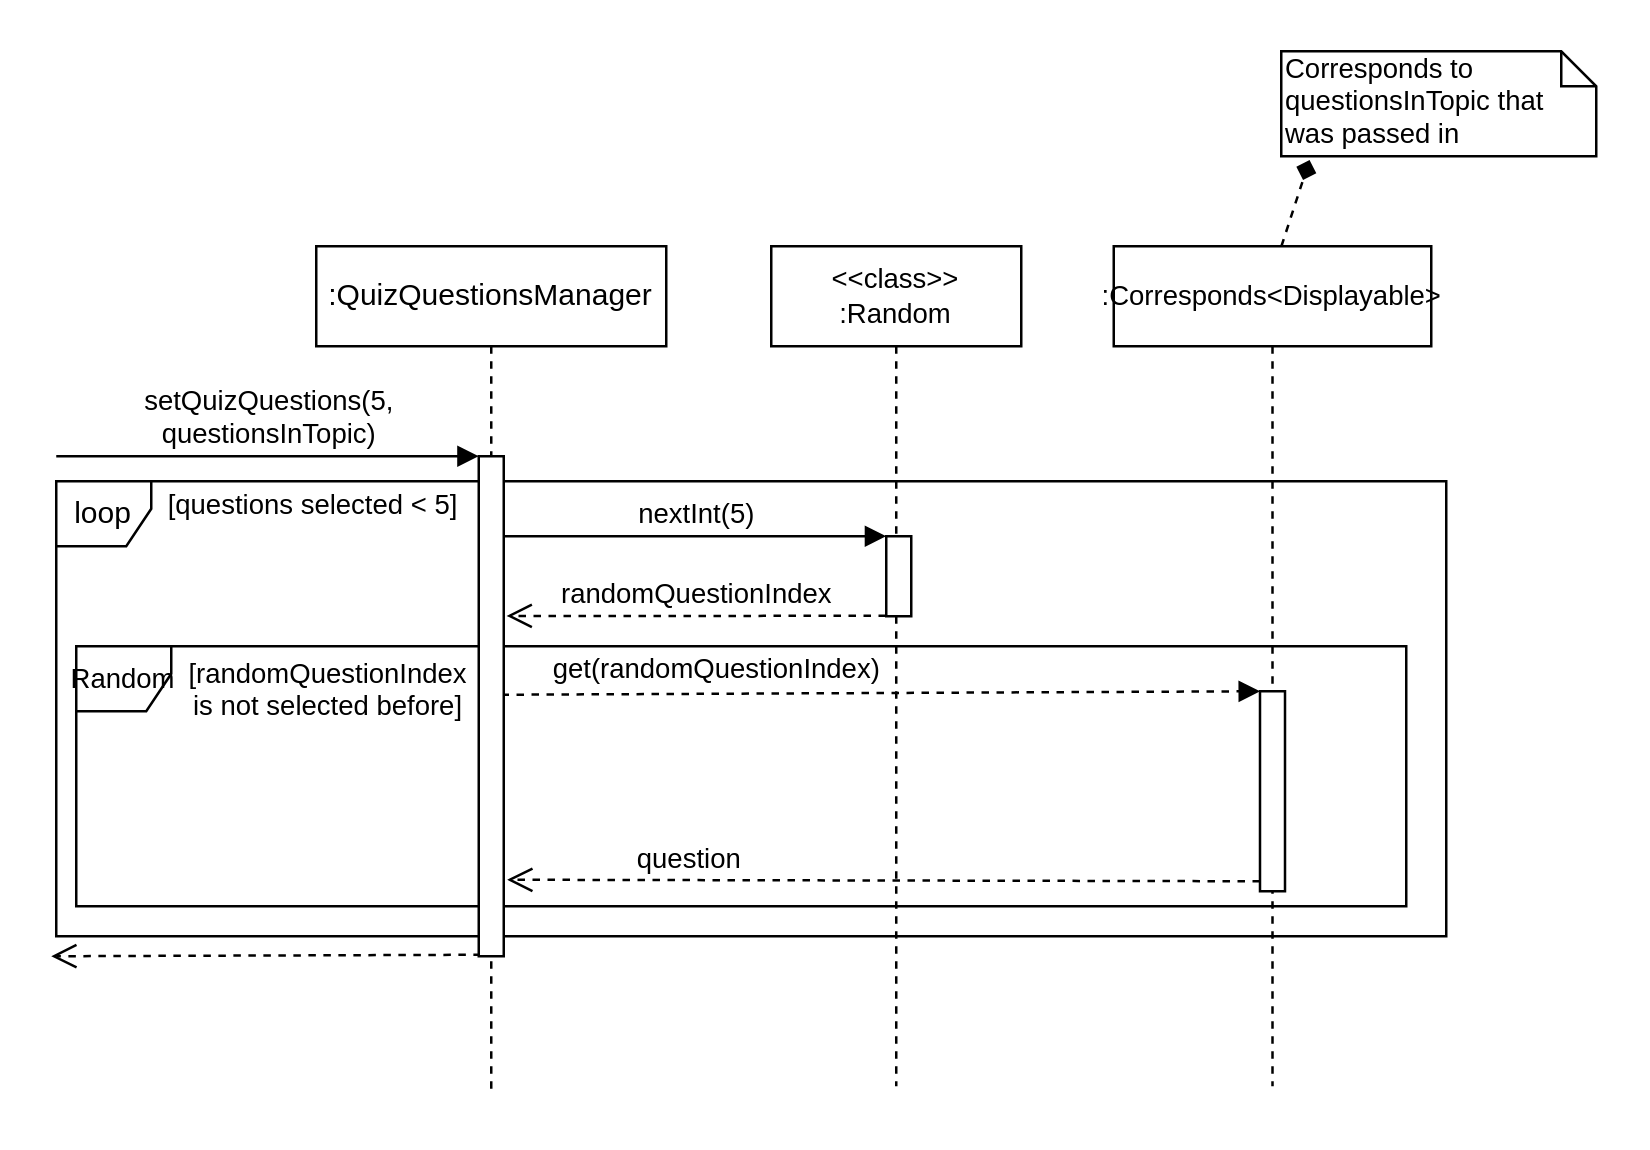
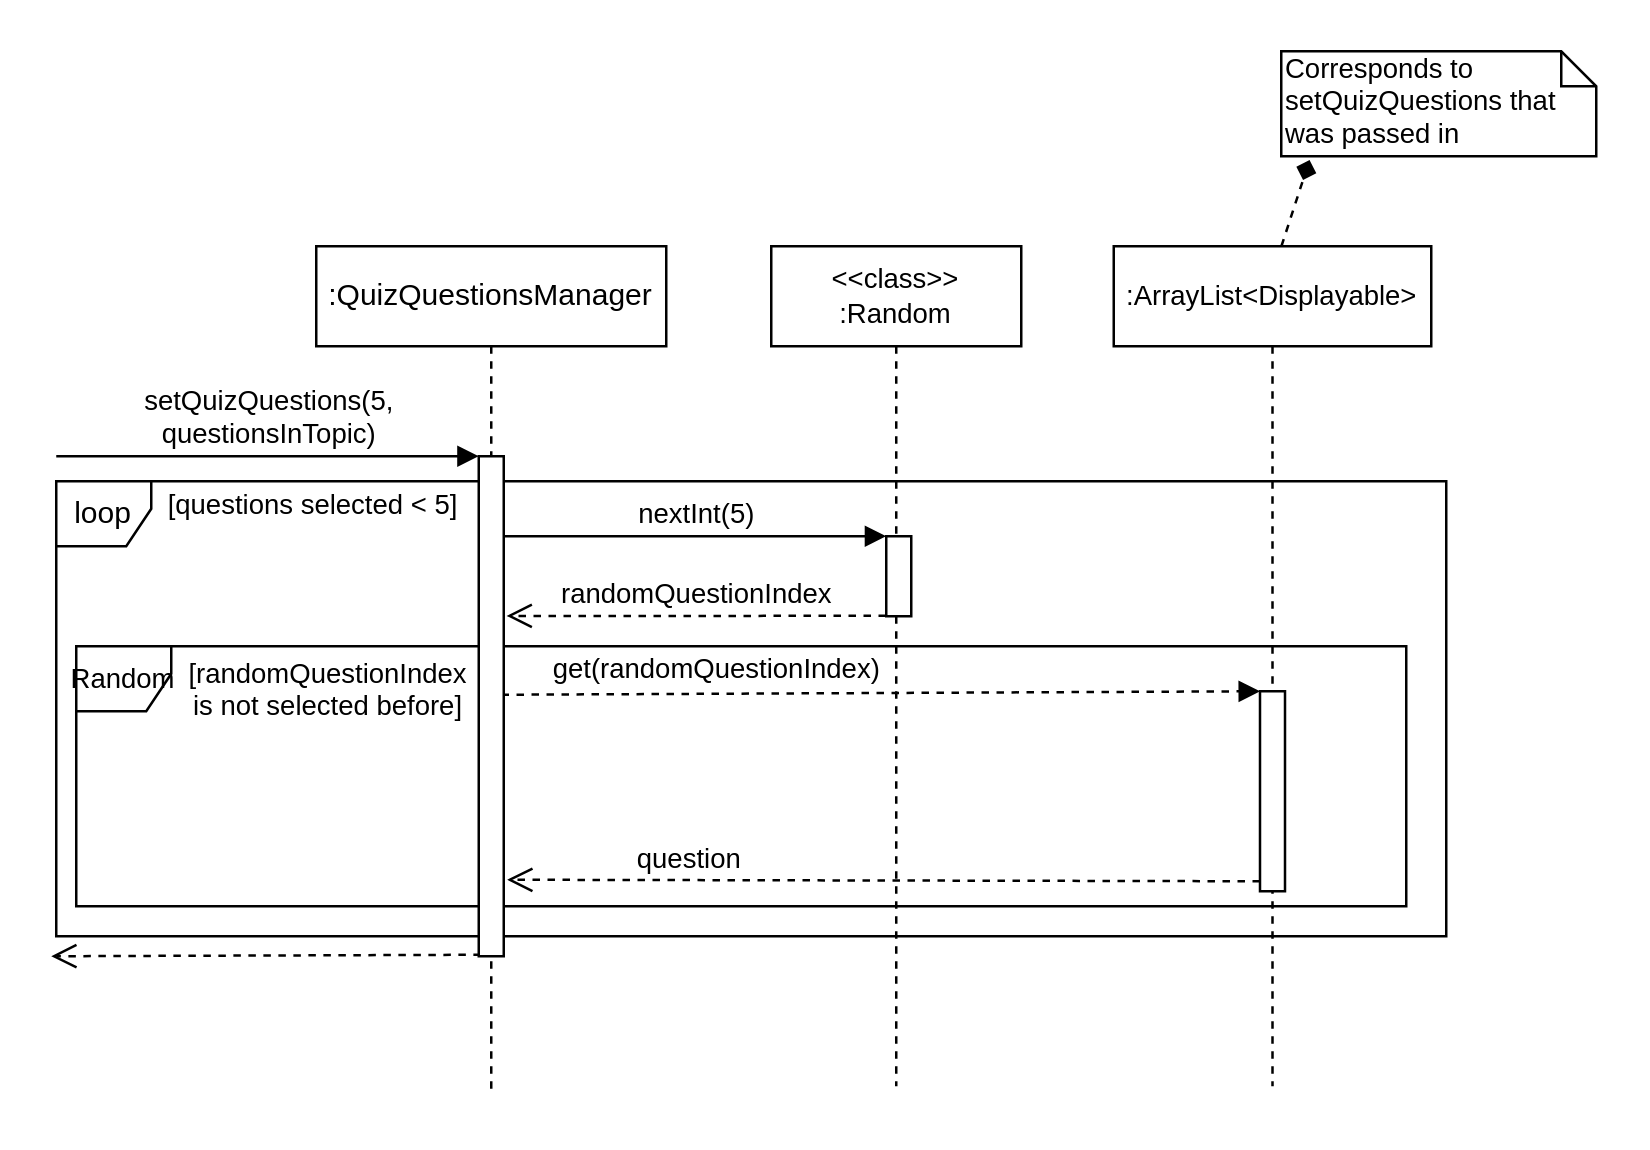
node "Corresponds to questionsInTopic that was passed in": label "Corresponds to questionsInTopic that was passed in" -> "Corresponds to setQuizQuestions that was passed in"
node ":Corresponds<Displayable>": label ":Corresponds<Displayable>" -> ":ArrayList<Displayable>"
